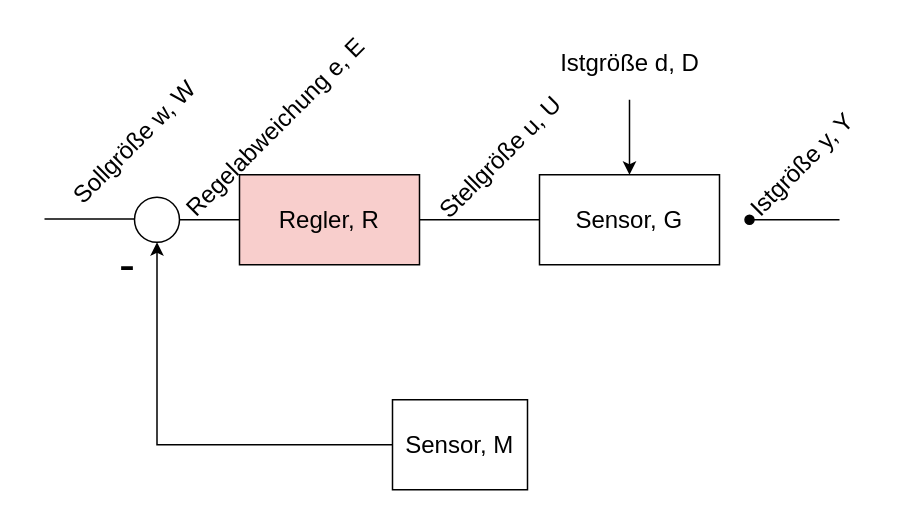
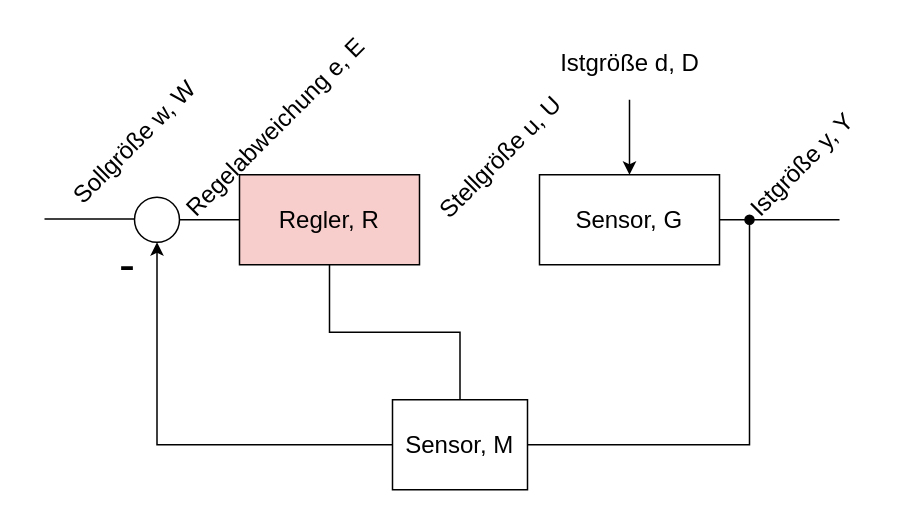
edge "Regler, R" -- "Sensor, G": now "Regler, R" -- "Sensor, M"
edge "Sensor, G" -- "Sensor, M": added
